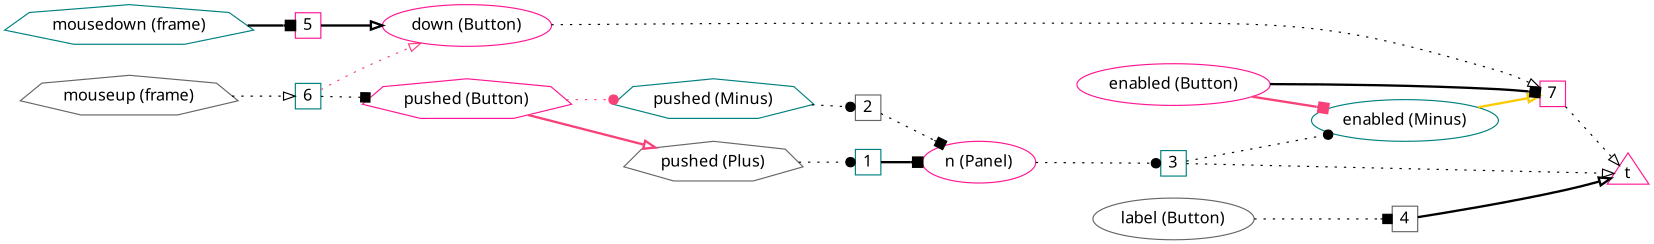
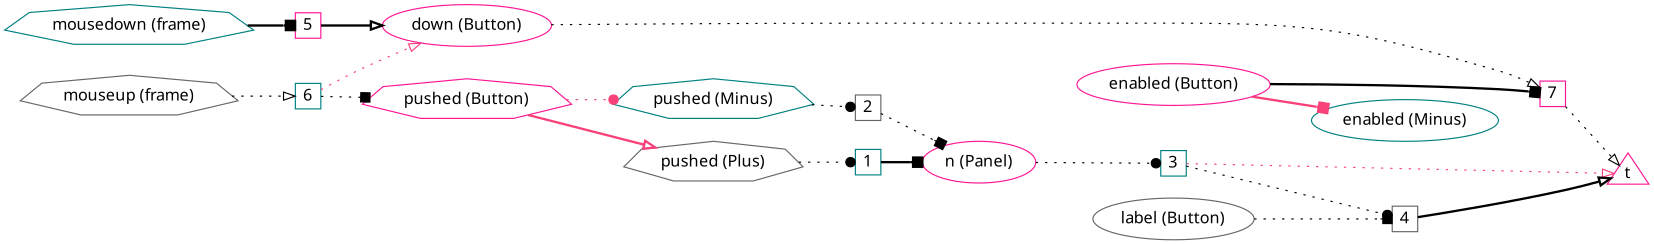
edge "enabled (Minus)" -> "7": removed
edge "3" -> "enabled (Minus)": now "3" -> "4"
edge "3" -> "t": color black -> #f94179
